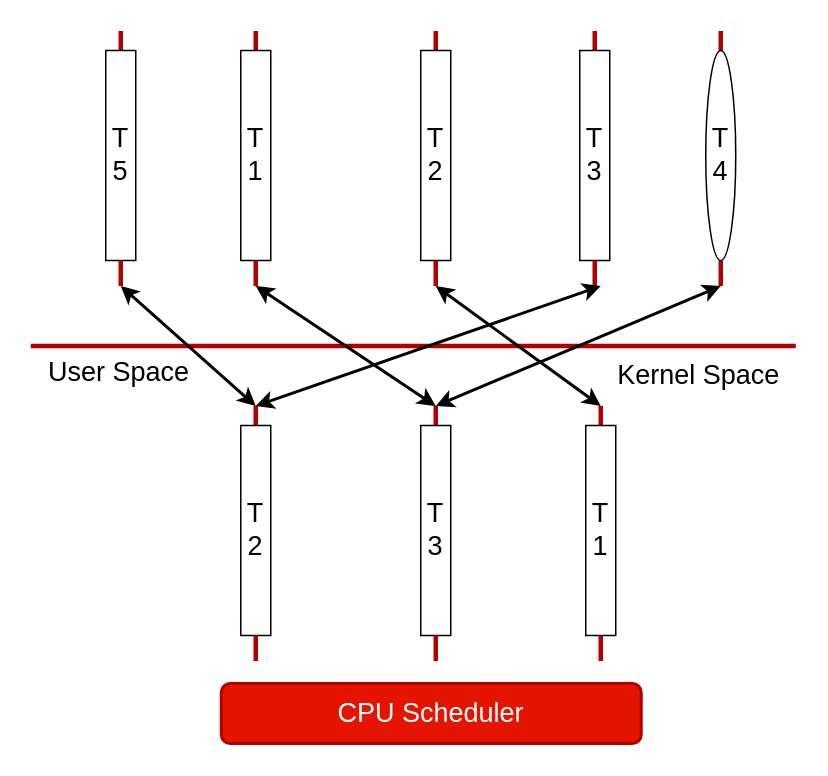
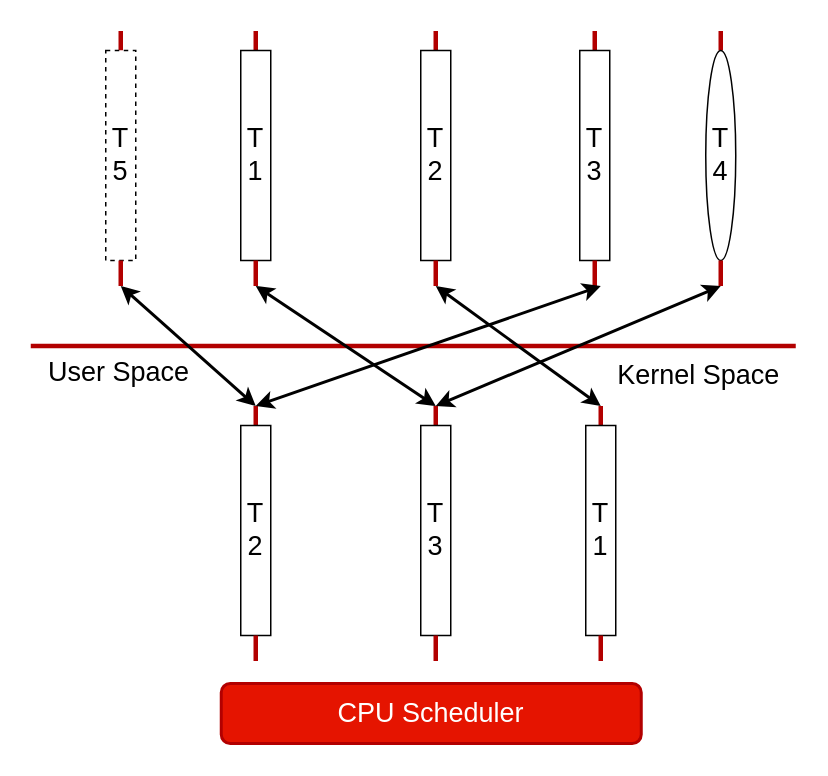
node "T 5": style solid -> dashed
